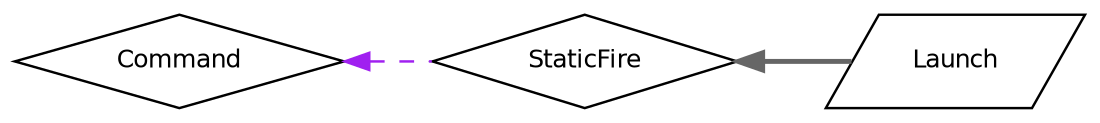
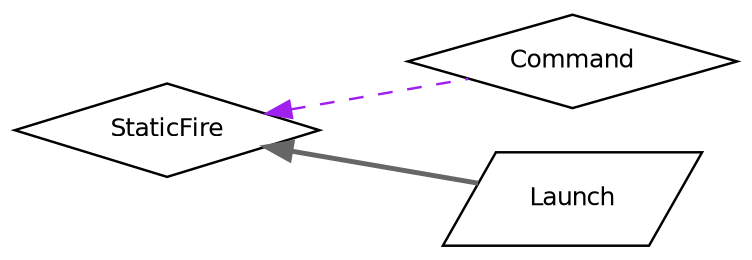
edge "StaticFire" -> "Command": reversed
